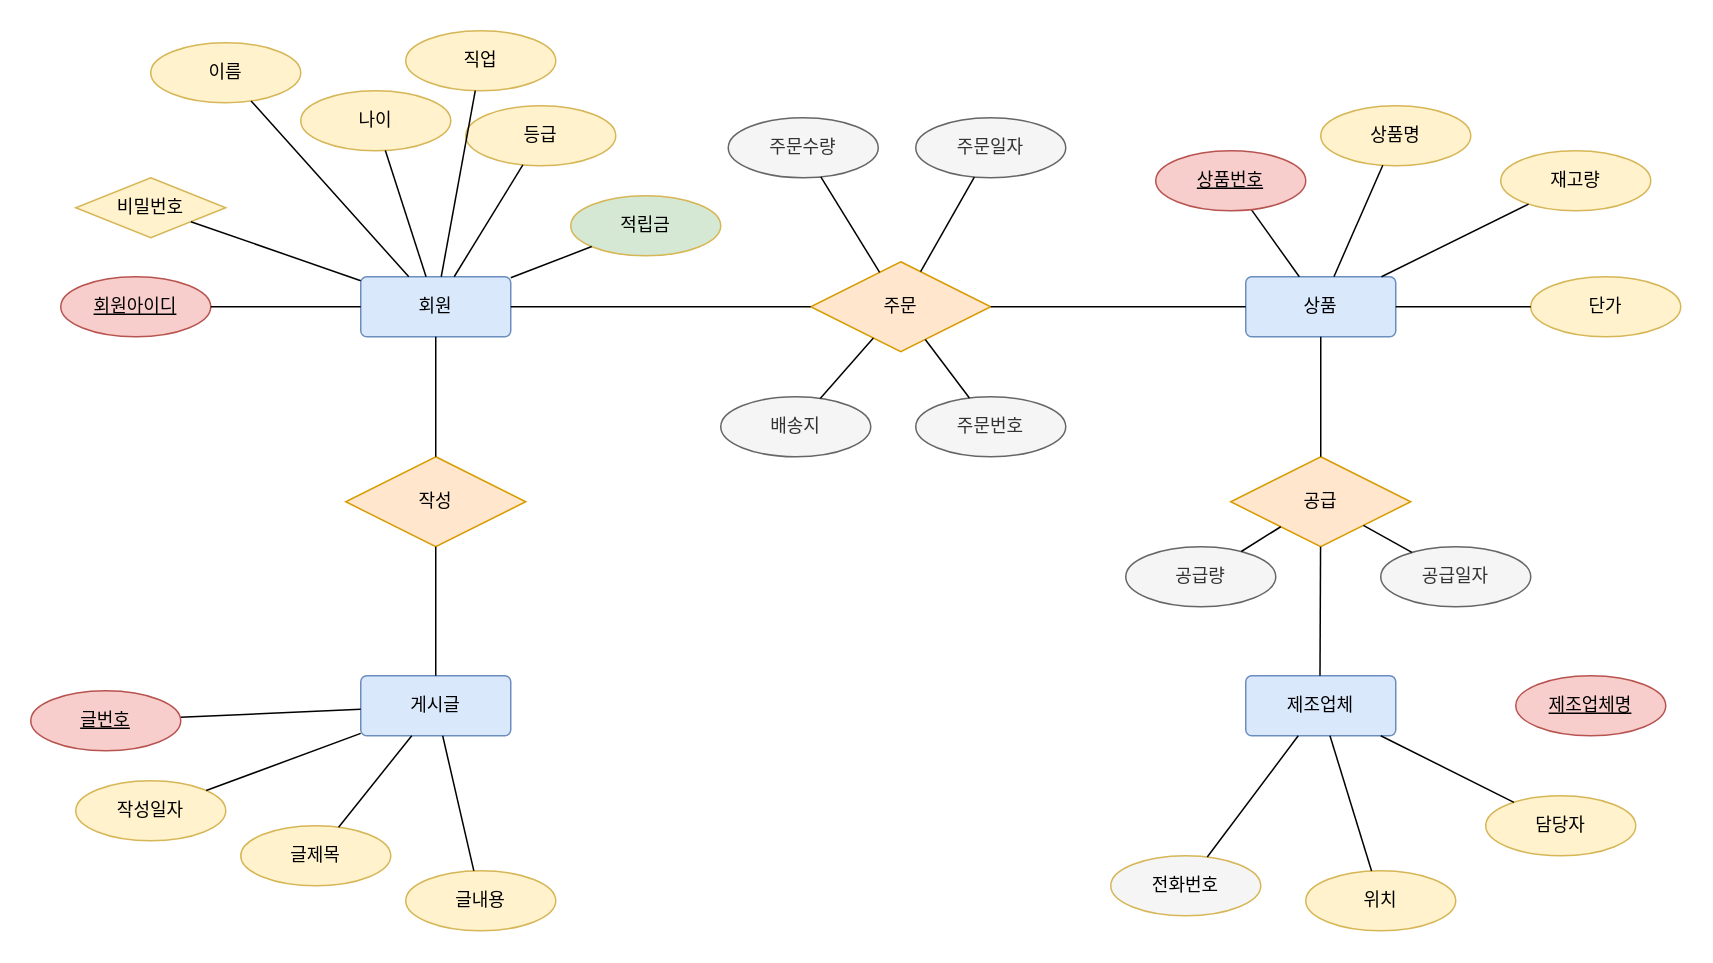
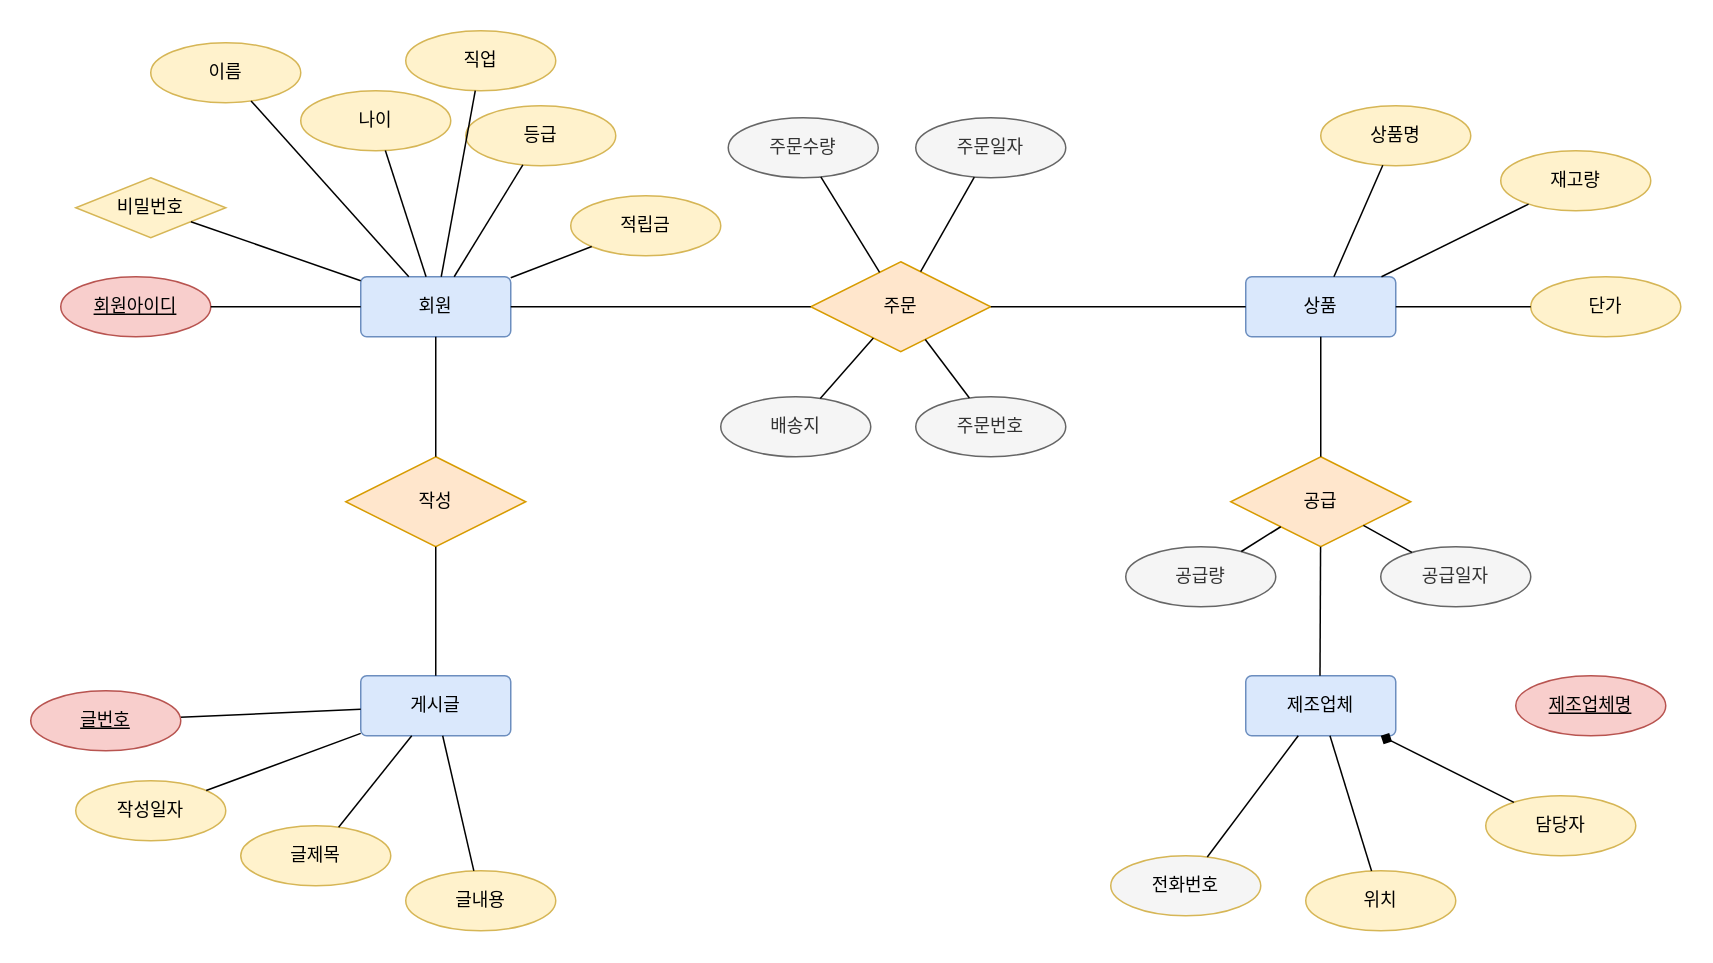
node "상품번호": removed
node "적립금": fillcolor #d5e8d4 -> #fff2cc
edge "상품번호" -- "상품": removed
edge "제조업체" -- "담당자": arrowhead none -> diamond
